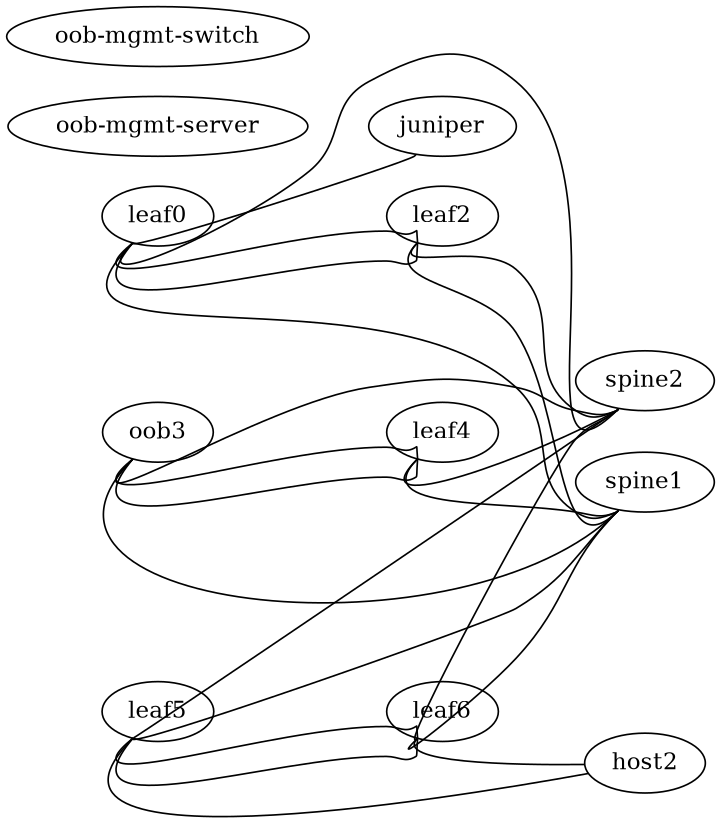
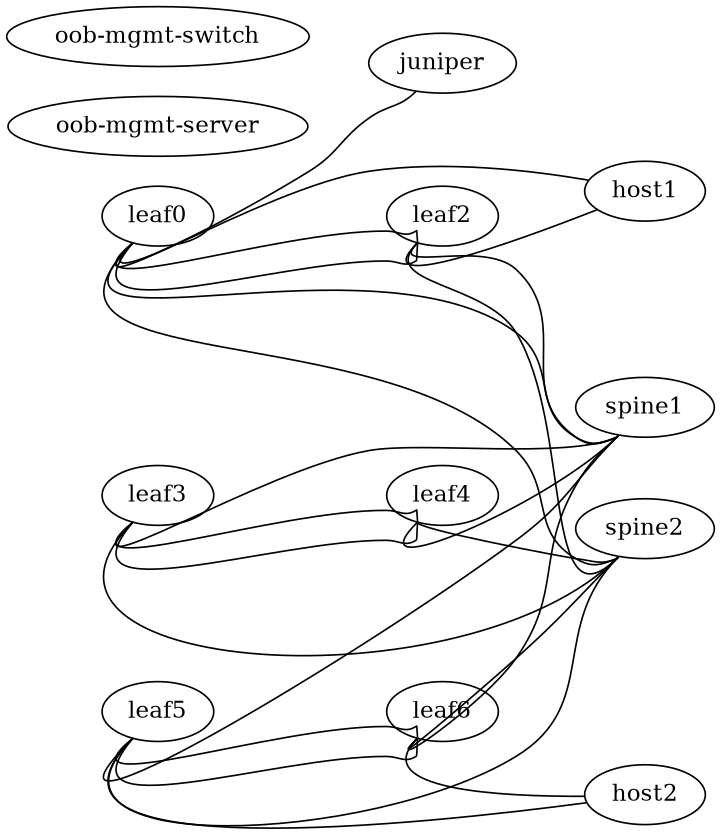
node "host1": added
node "oob3": label "oob3" -> "leaf3"
